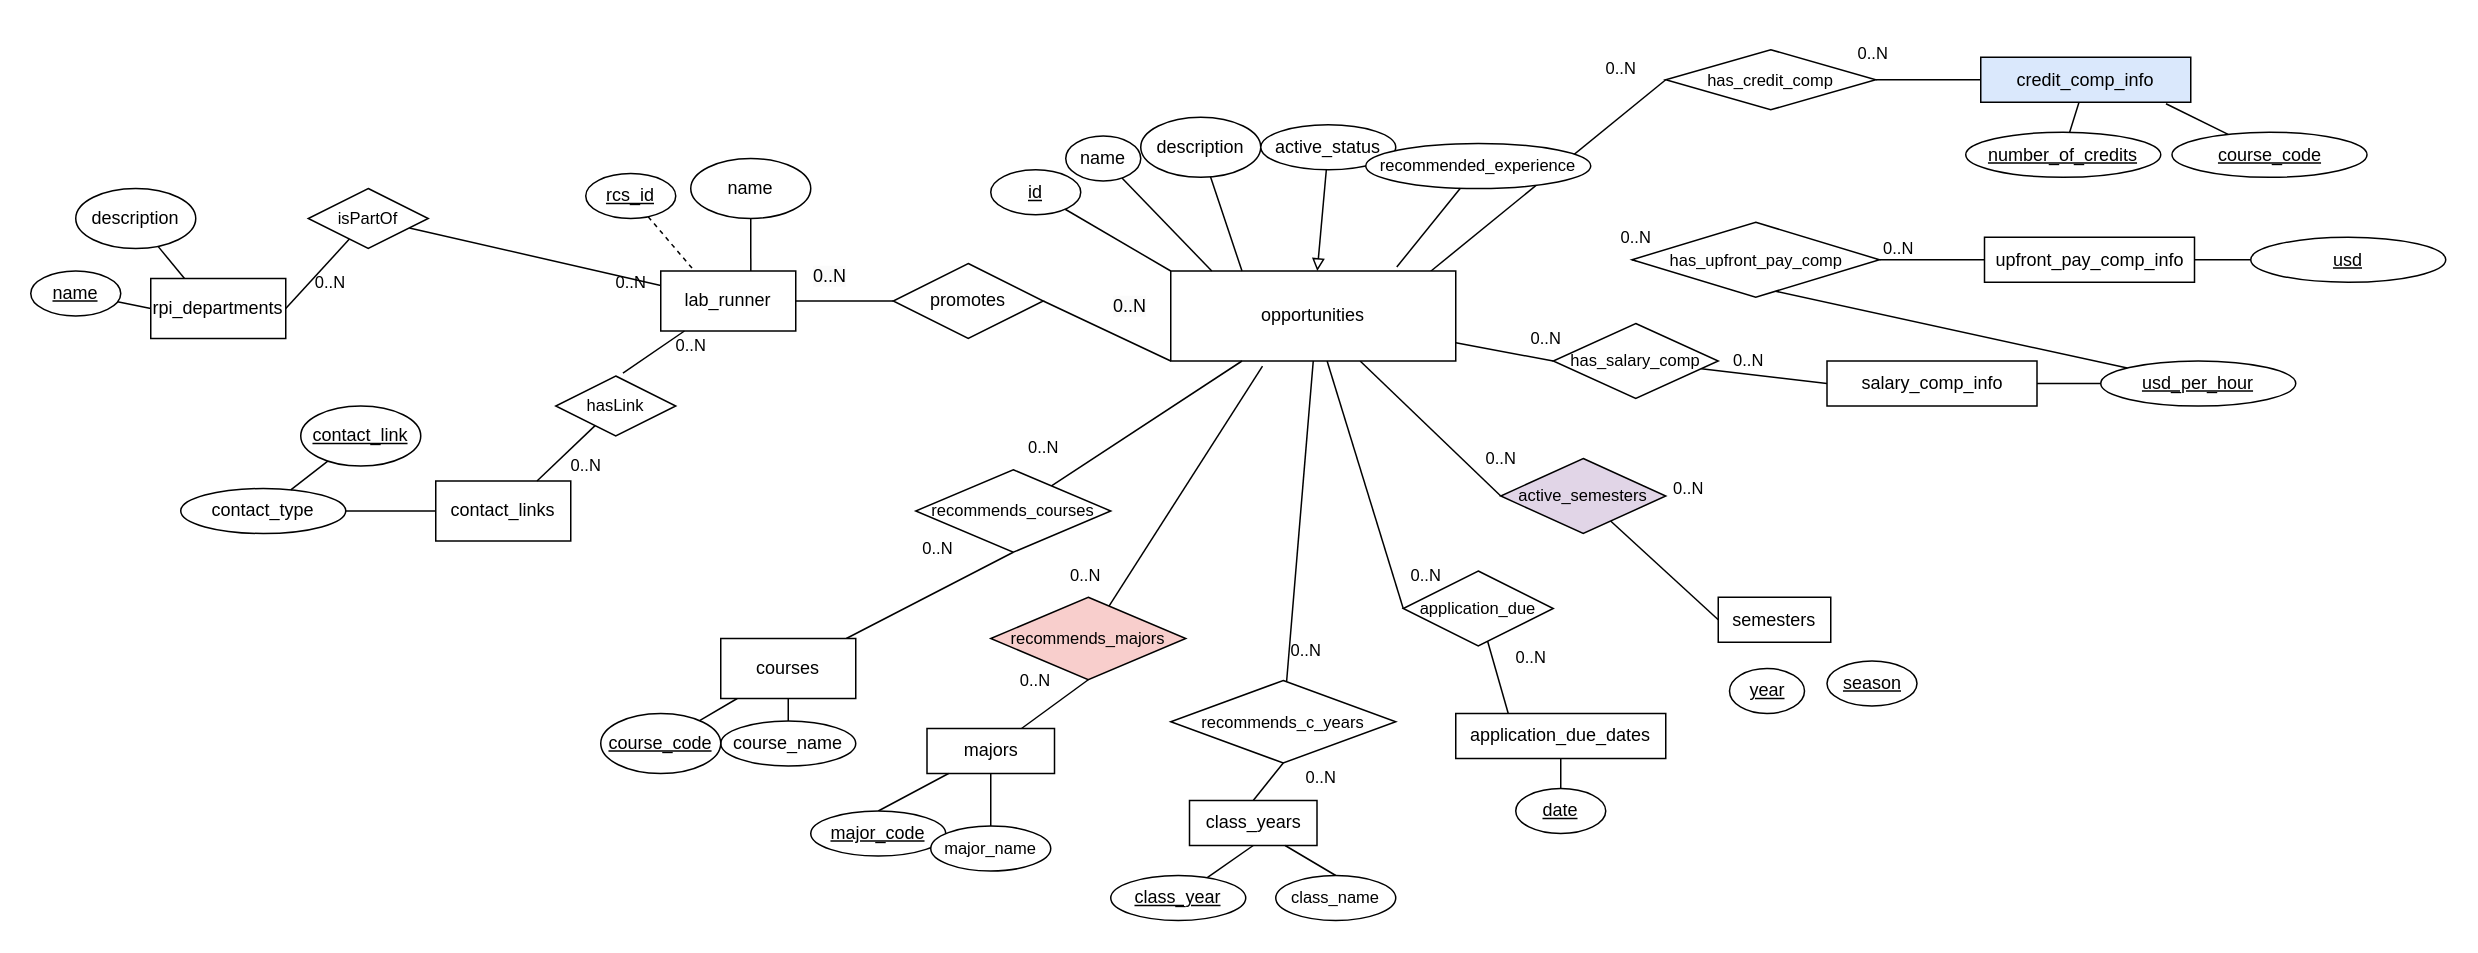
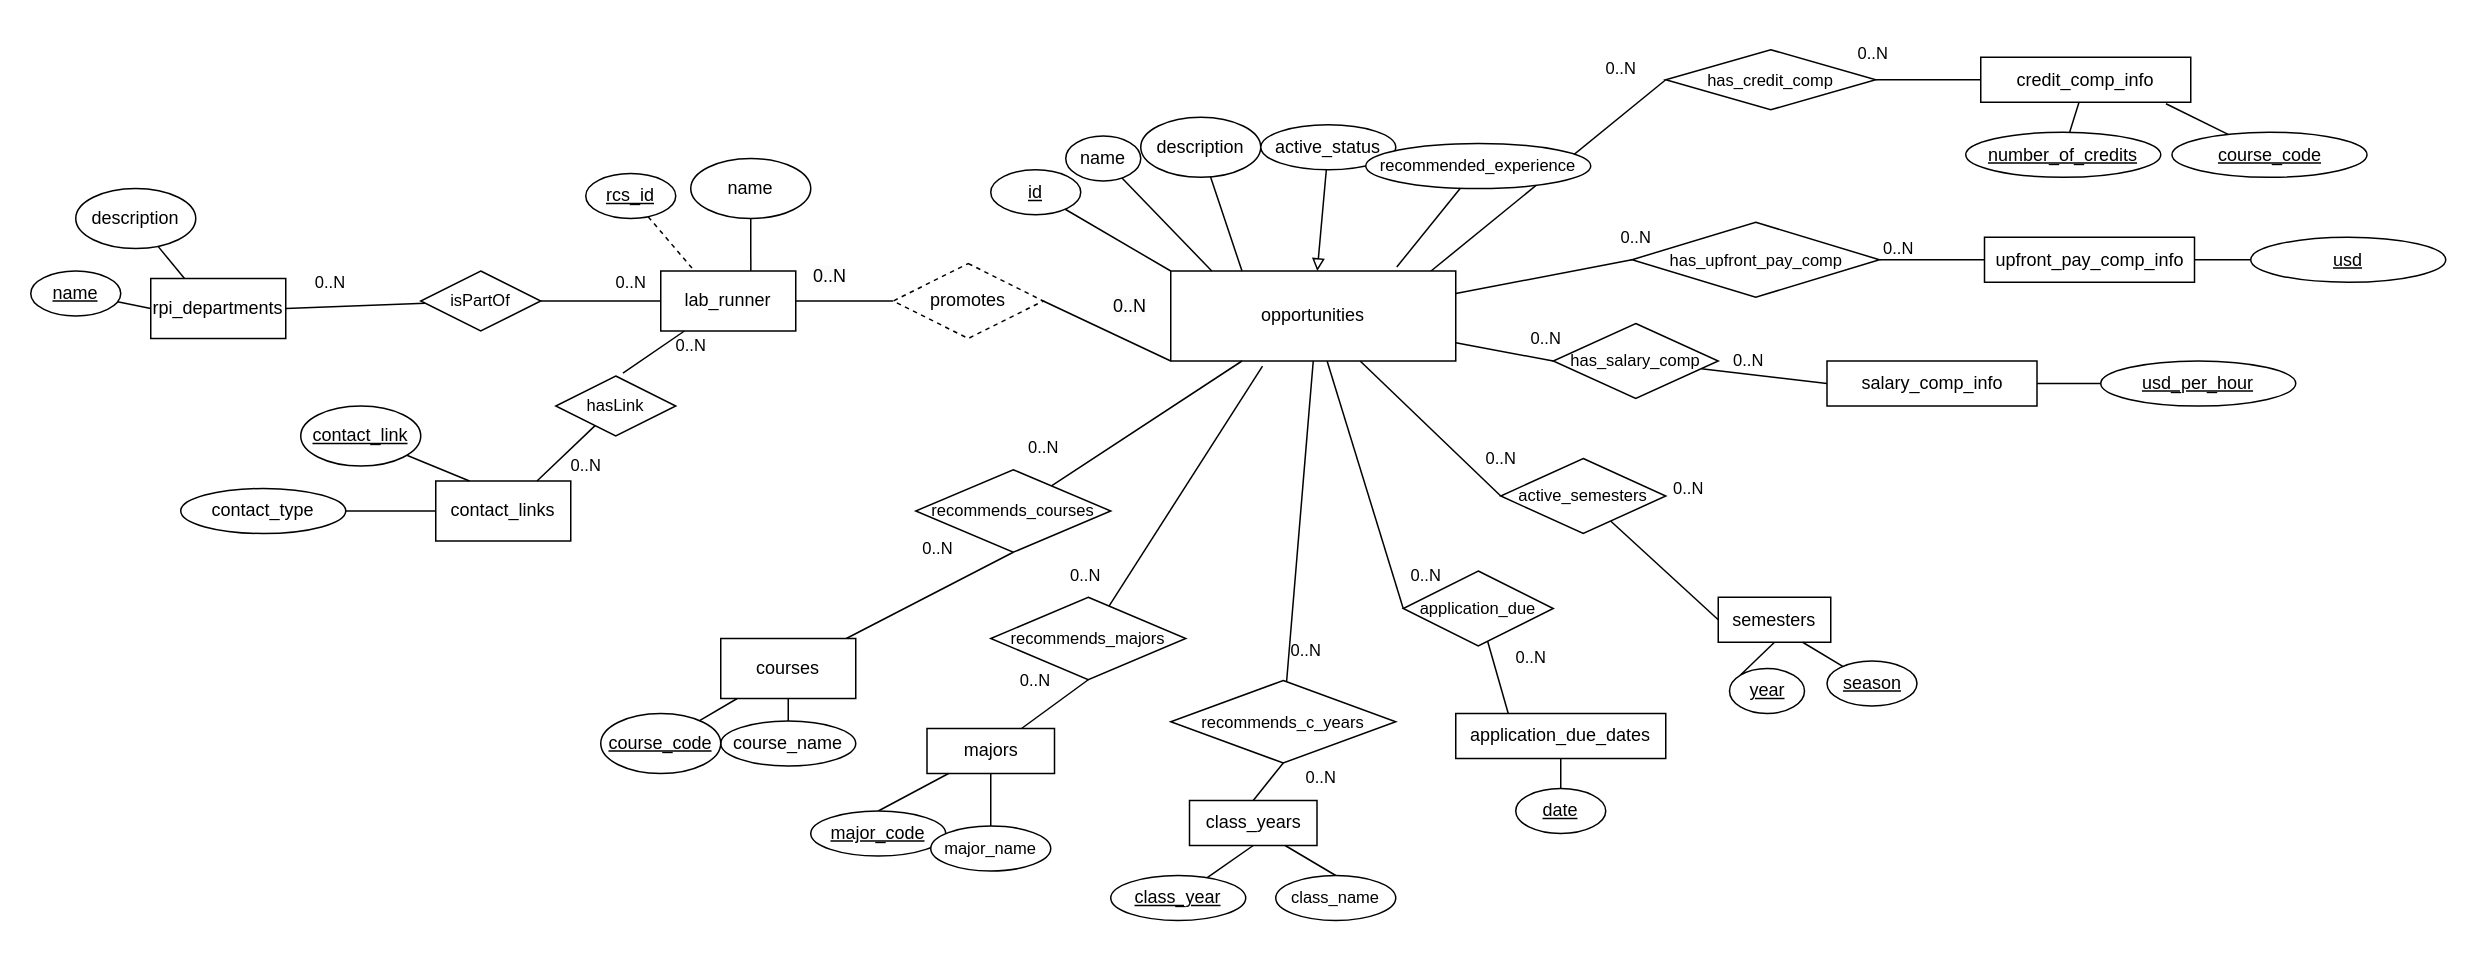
node "credit_comp_info": fillcolor #dae8fc -> #ffffff
node "isPartOf": moved (368, 218) -> (481, 301)
node "promotes": style solid -> dashed
edge "has_upfront_pay_comp" -- "usd_per_hour": now "has_upfront_pay_comp" -- "opportunities"
edge "contact_link" -- "contact_type": now "contact_link" -- "contact_links"
node "active_semesters": fillcolor #e1d5e7 -> #ffffff
node "recommends_majors": fillcolor #f8cecc -> #ffffff
edge "semesters" -- "season": added
edge "semesters" -- "year": added
